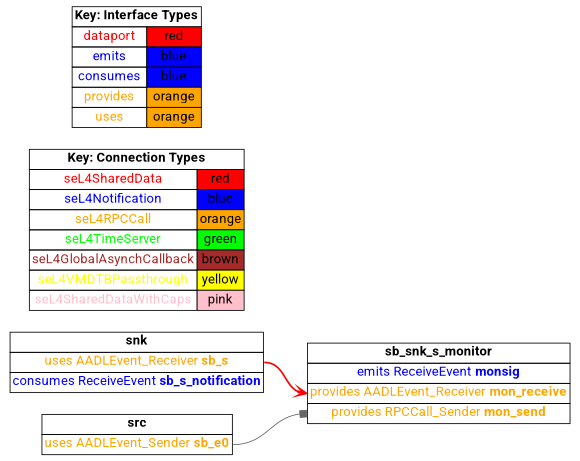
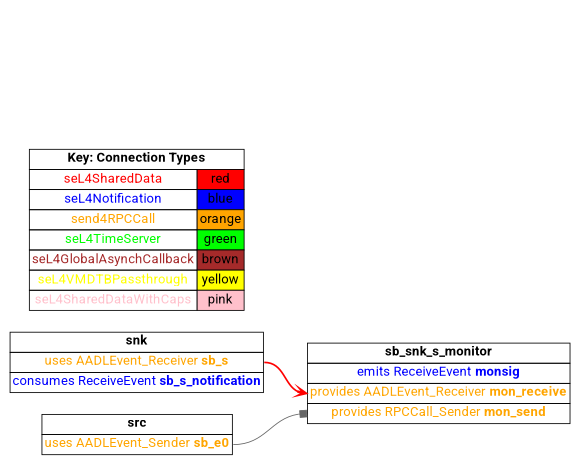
node "Key: Interface Types": removed
node "Key: Connection Types": text "seL4RPCCall" -> "send4RPCCall"
